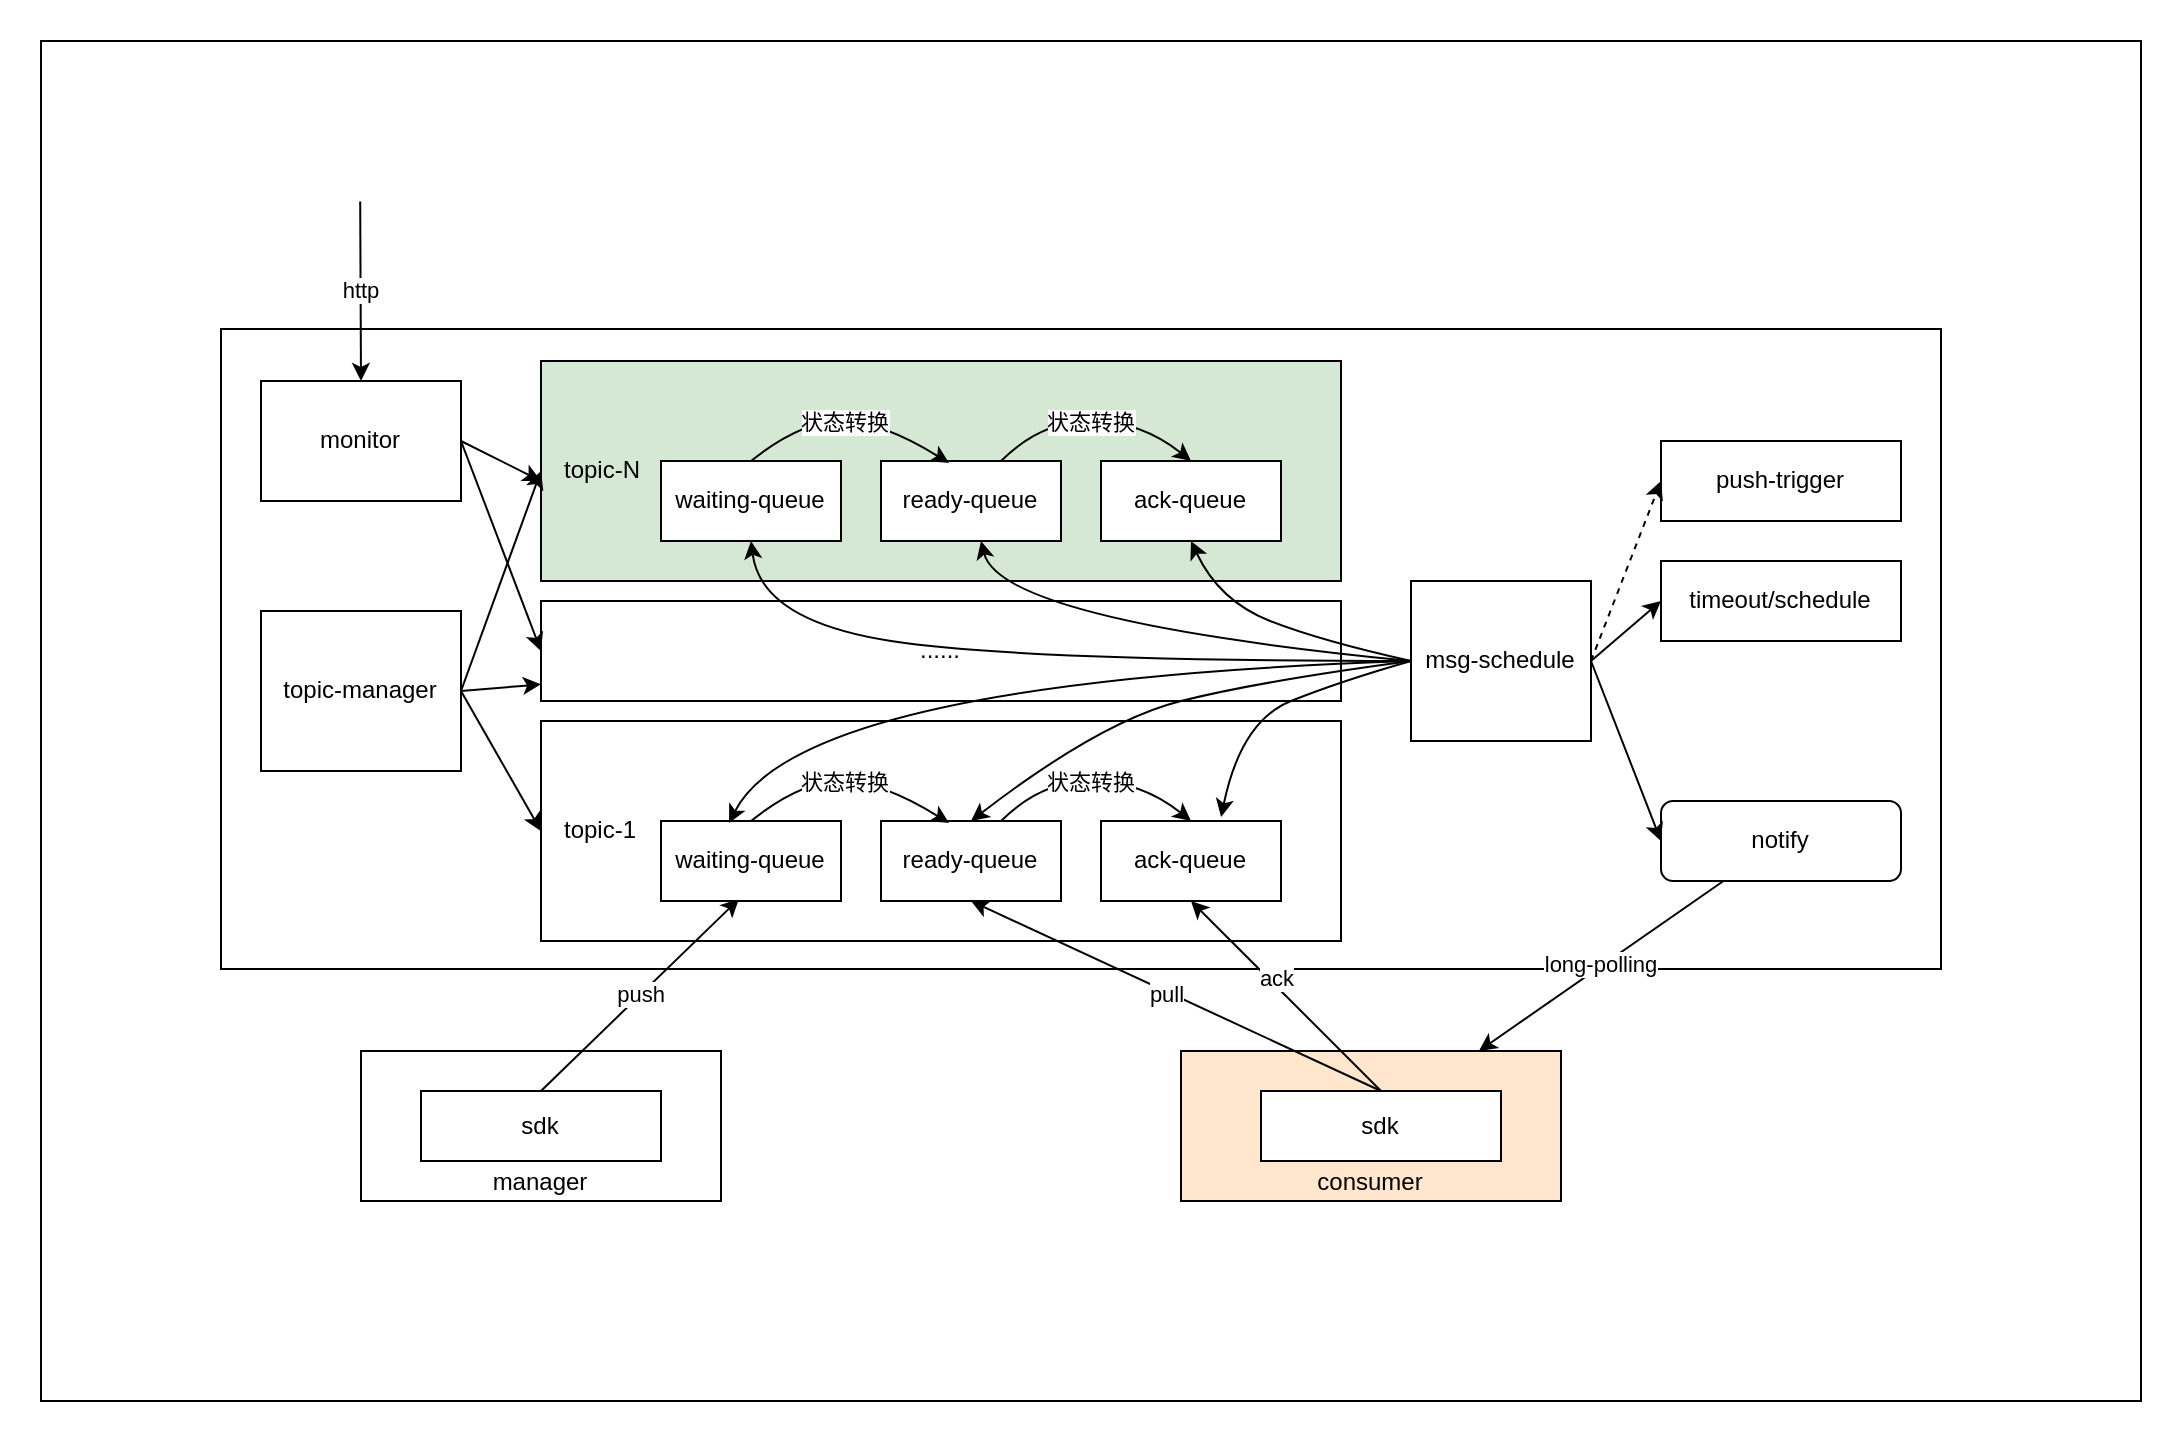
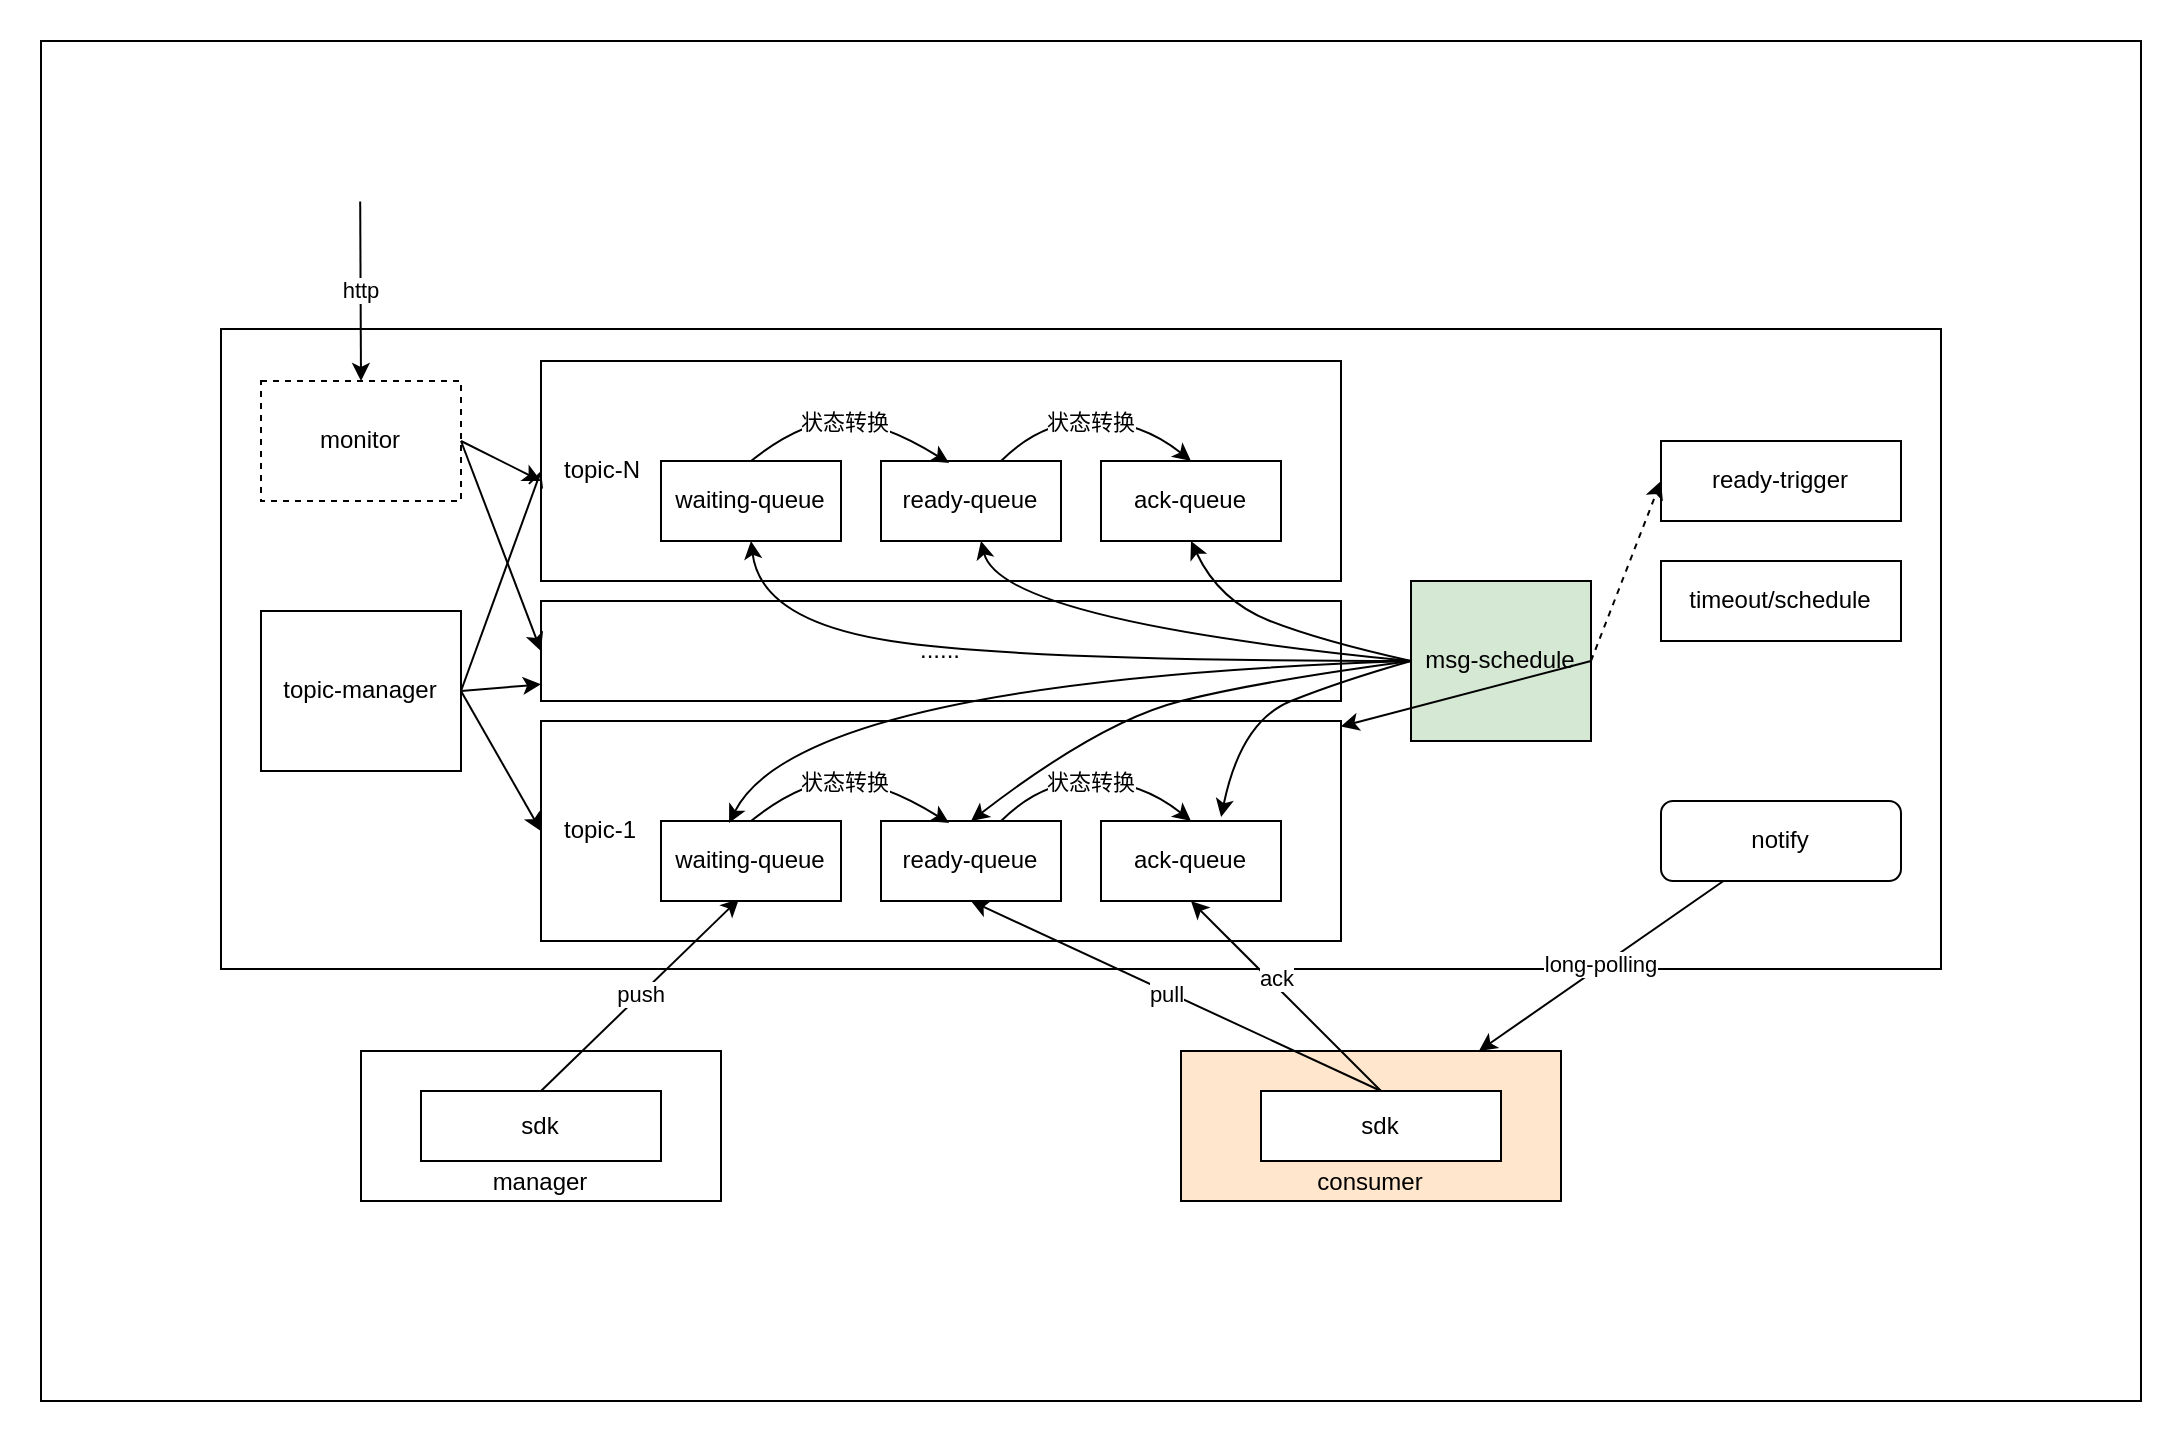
node "monitor": style solid -> dashed
node "topic-N": fillcolor #d5e8d4 -> #ffffff
node "push-trigger": label "push-trigger" -> "ready-trigger"
edge "topic-manager" -> "topic-N": arrowhead classic -> open
edge "msg-schedule" -> "timeout/schedule": now "msg-schedule" -> "topic-1"
node "msg-schedule": fillcolor #ffffff -> #d5e8d4
edge "msg-schedule" -> "notify": removed
